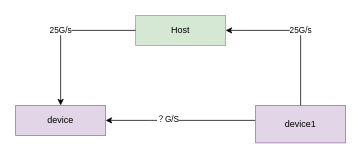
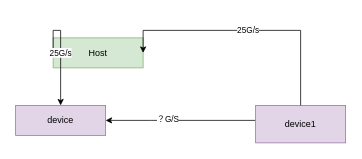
node "Host": moved (180, 30) -> (98, 53)
